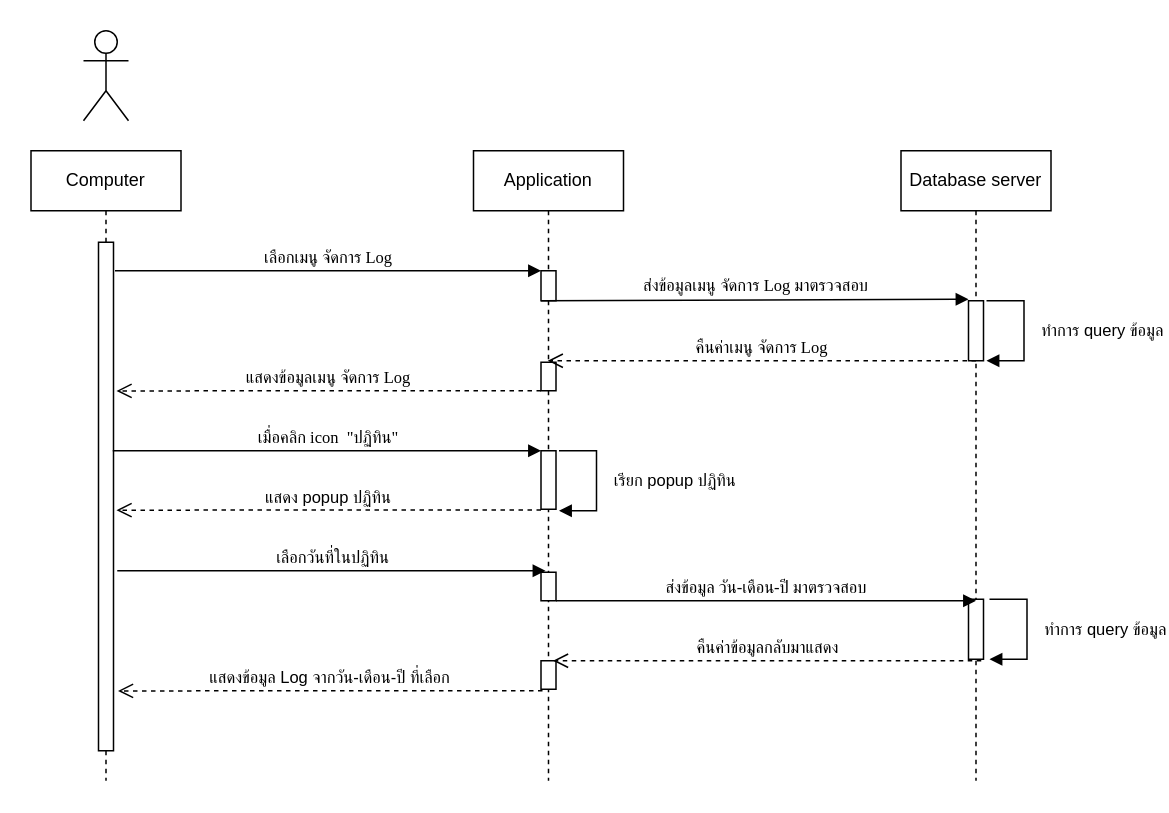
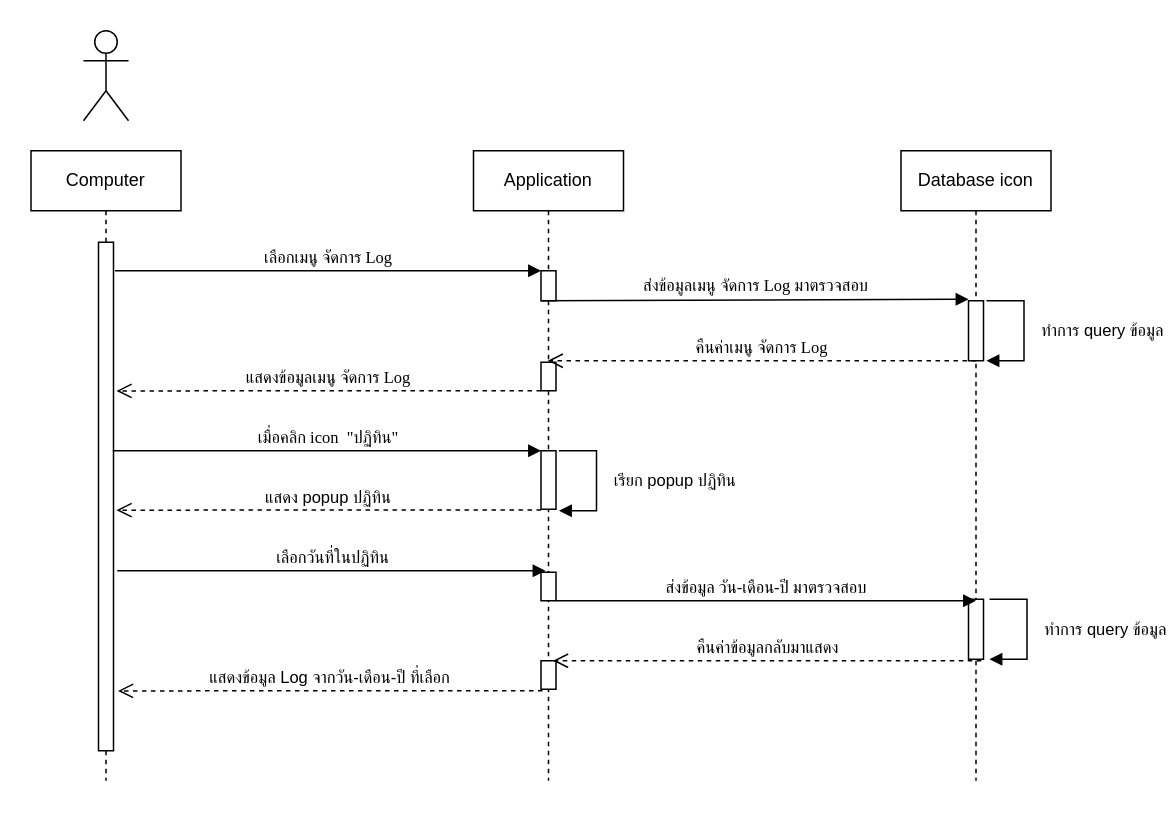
node "Database server": label "Database server" -> "Database icon"
